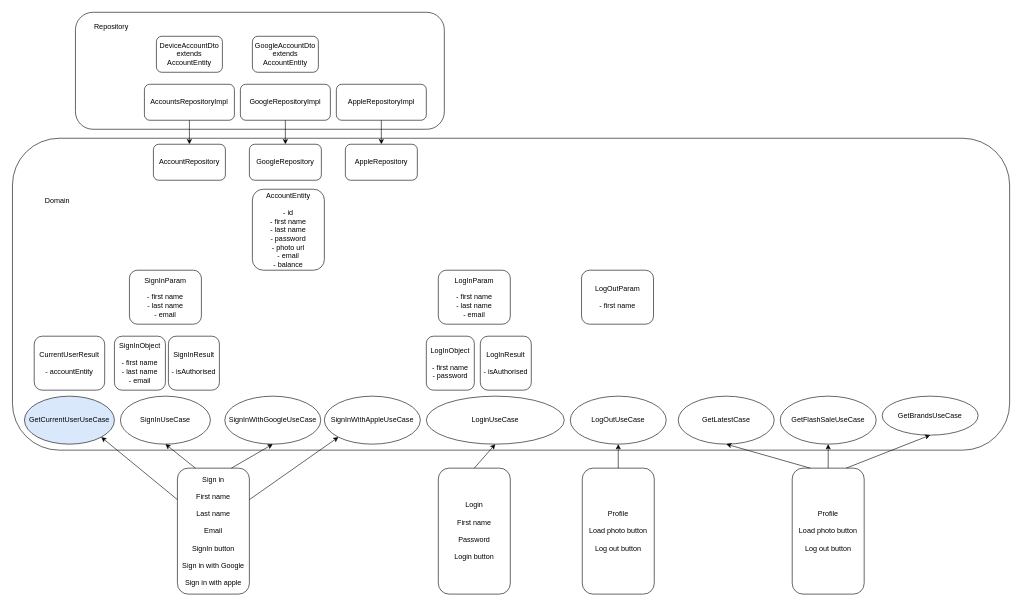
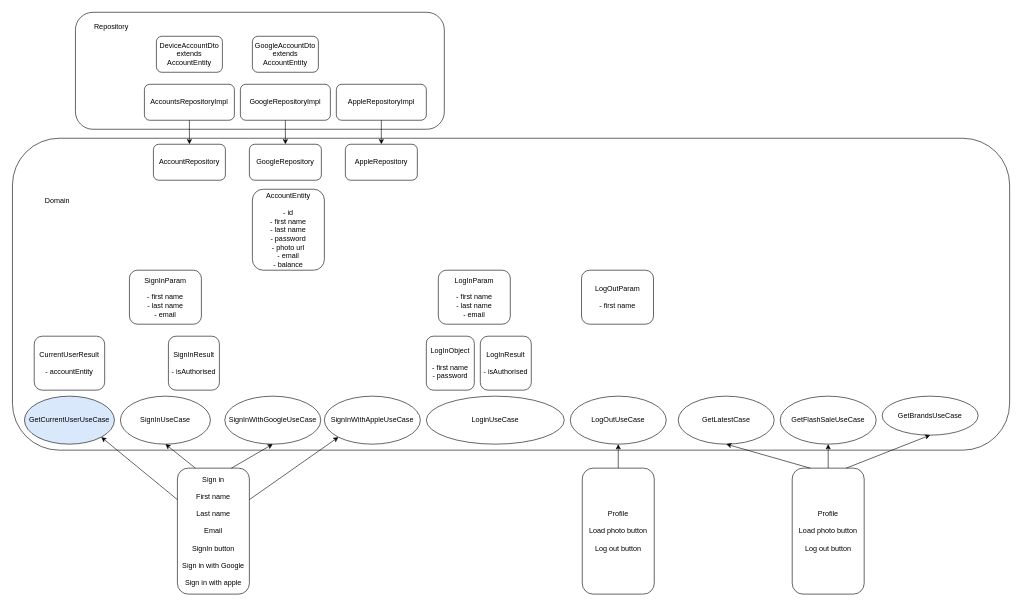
node "SignInObject - first name- last name- email": removed
edge "Login First name Password Login button" -> "LoginUseCase": removed
node "Login First name Password Login button": removed
